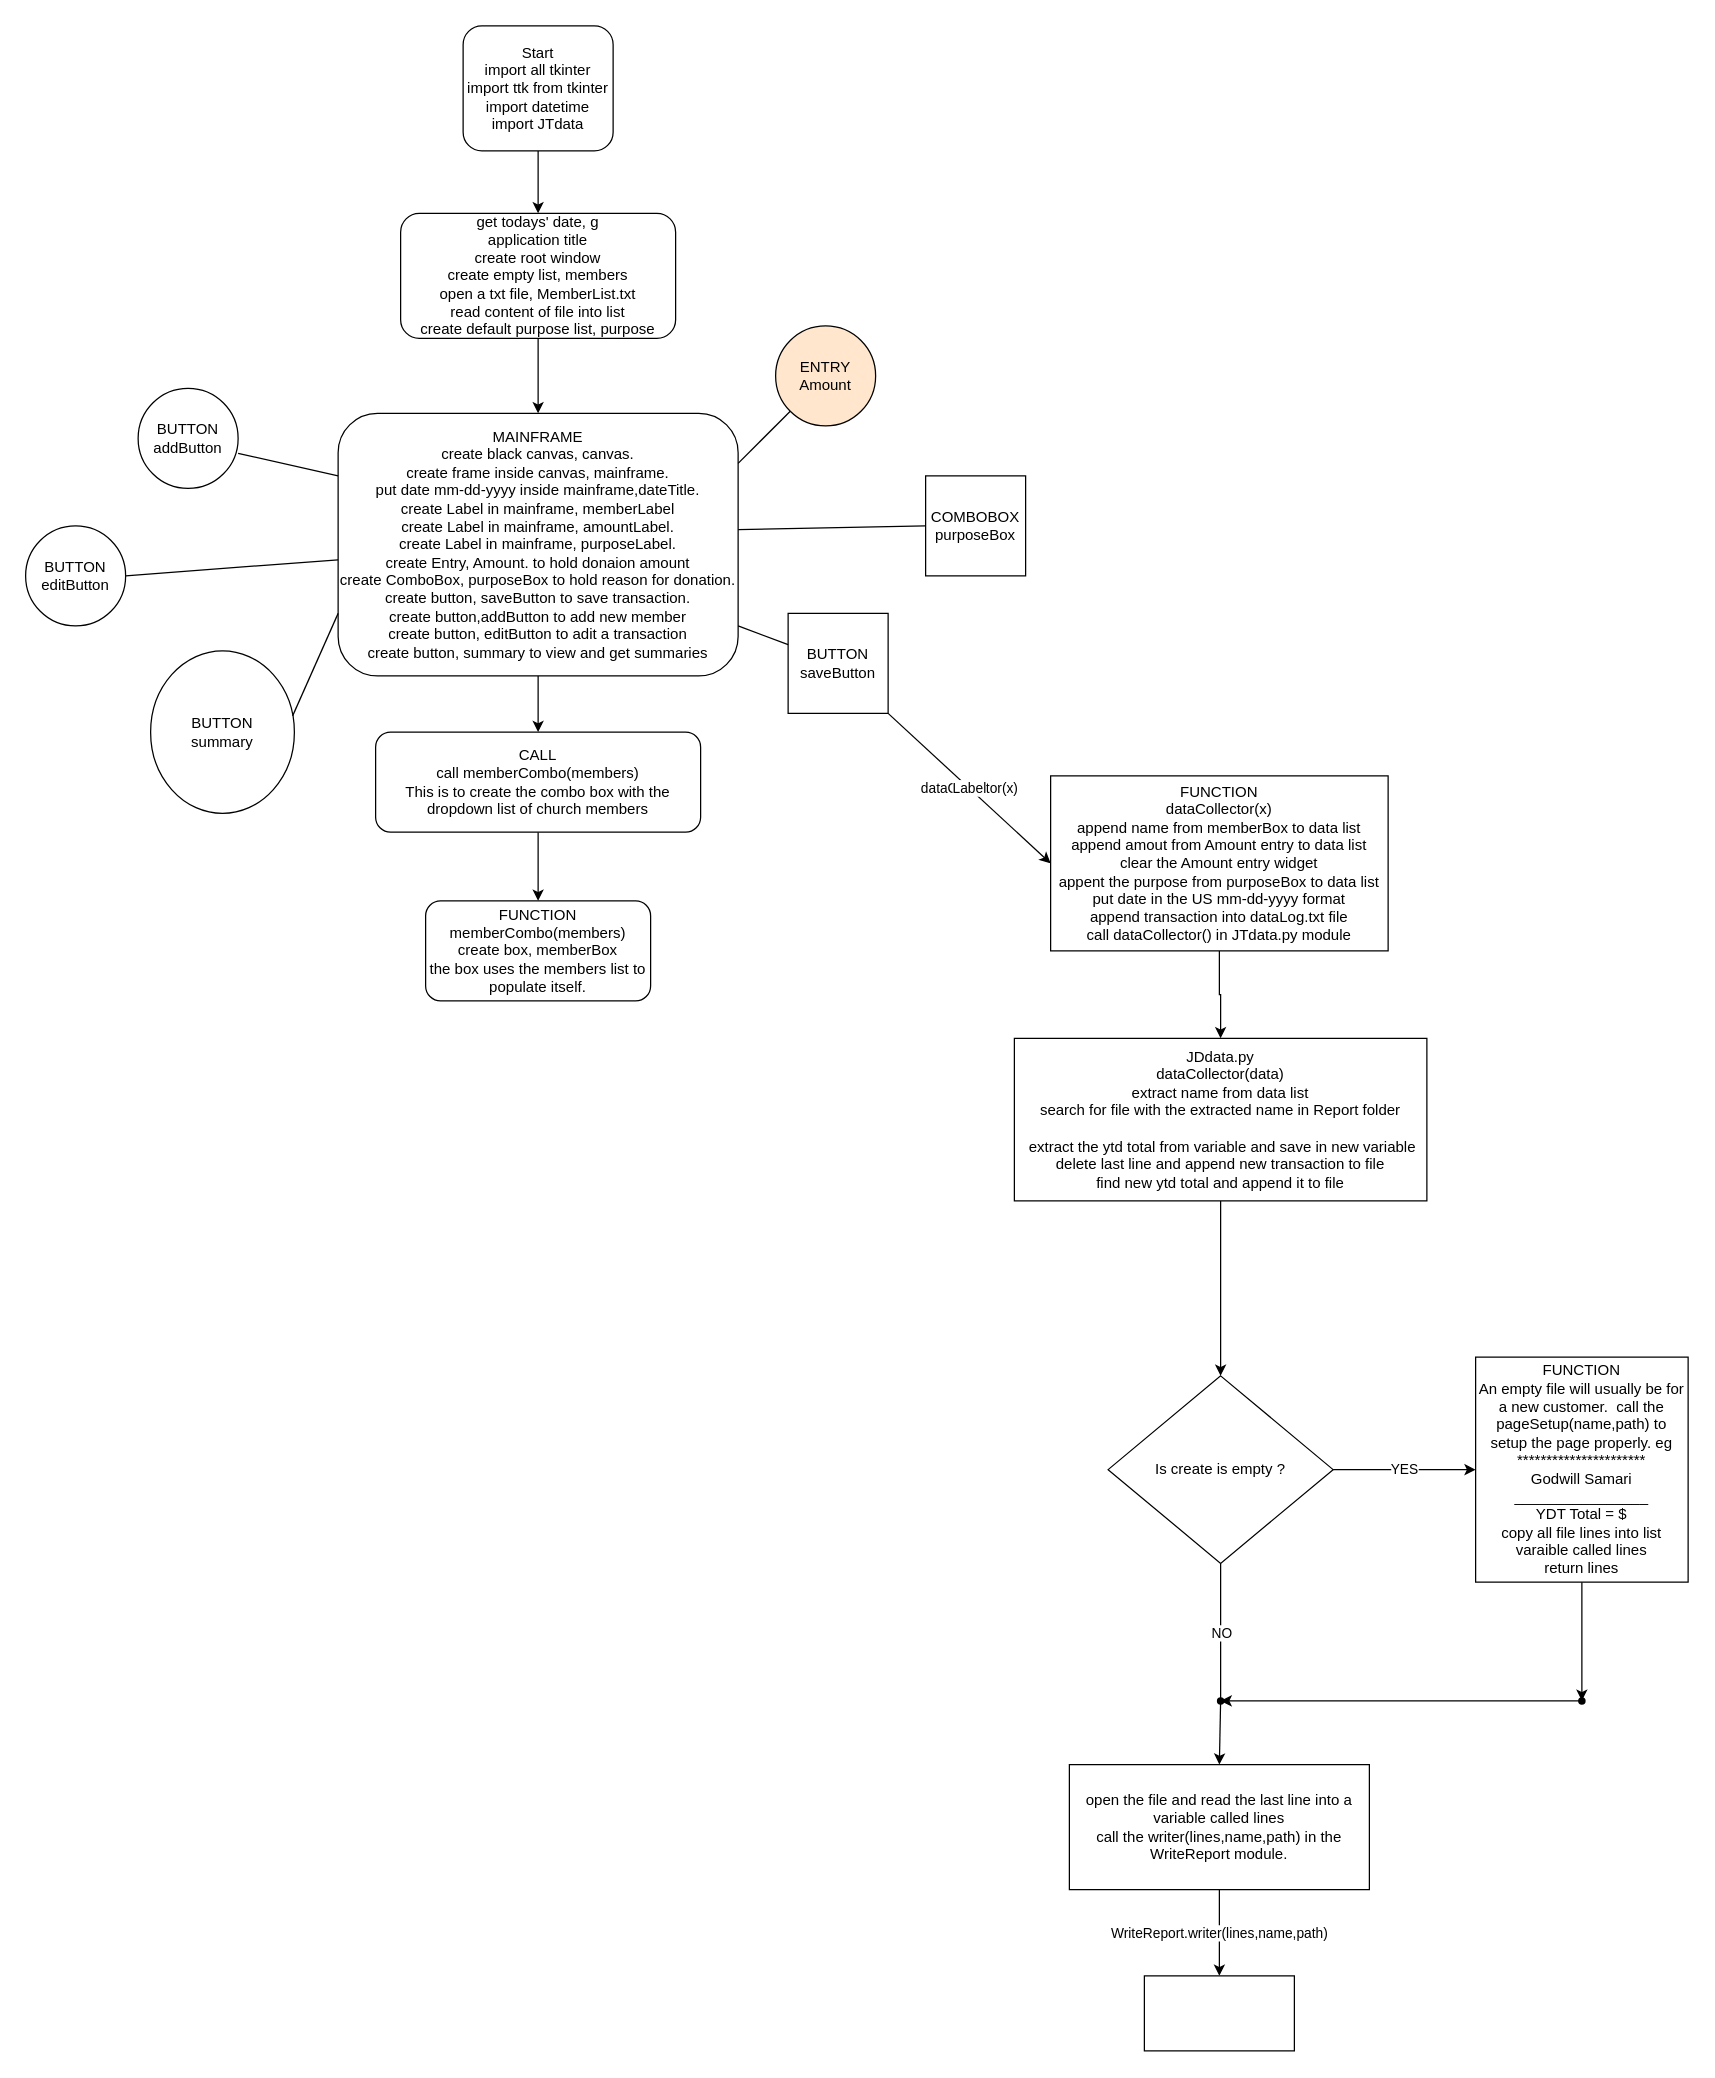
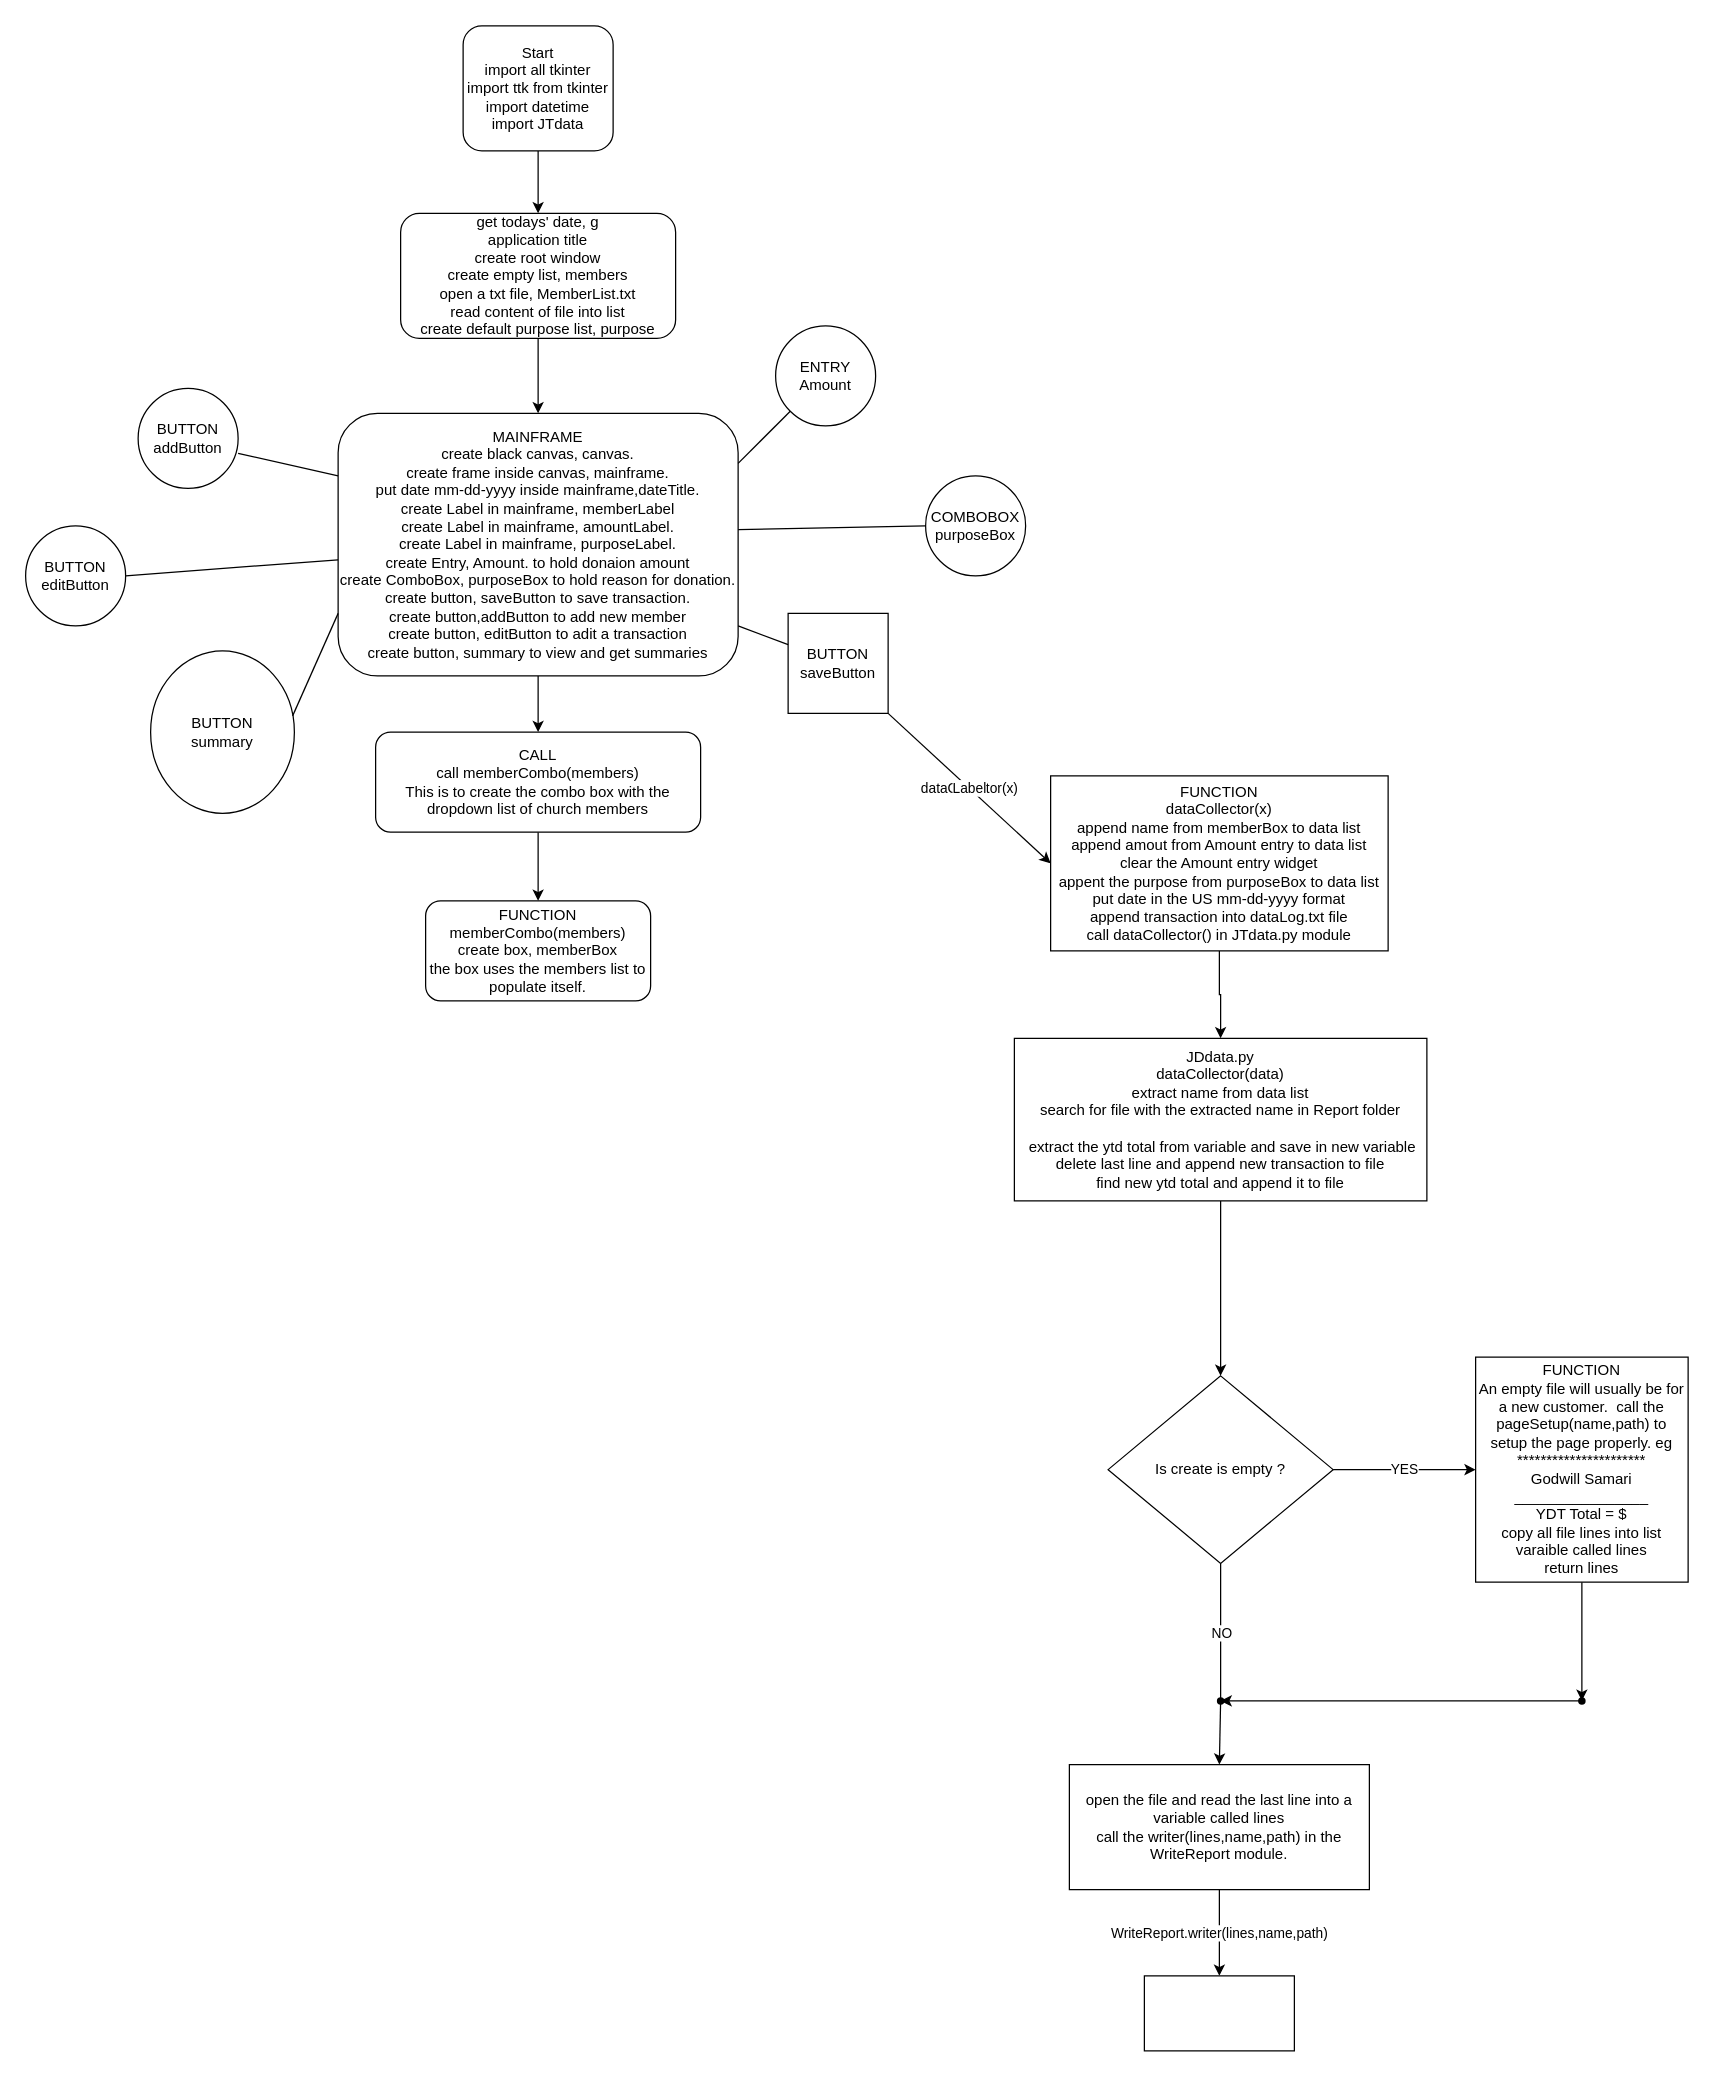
node "ENTRY Amount": fillcolor #ffe6cc -> #ffffff
node "COMBOBOX purposeBox": shape rectangle -> ellipse
